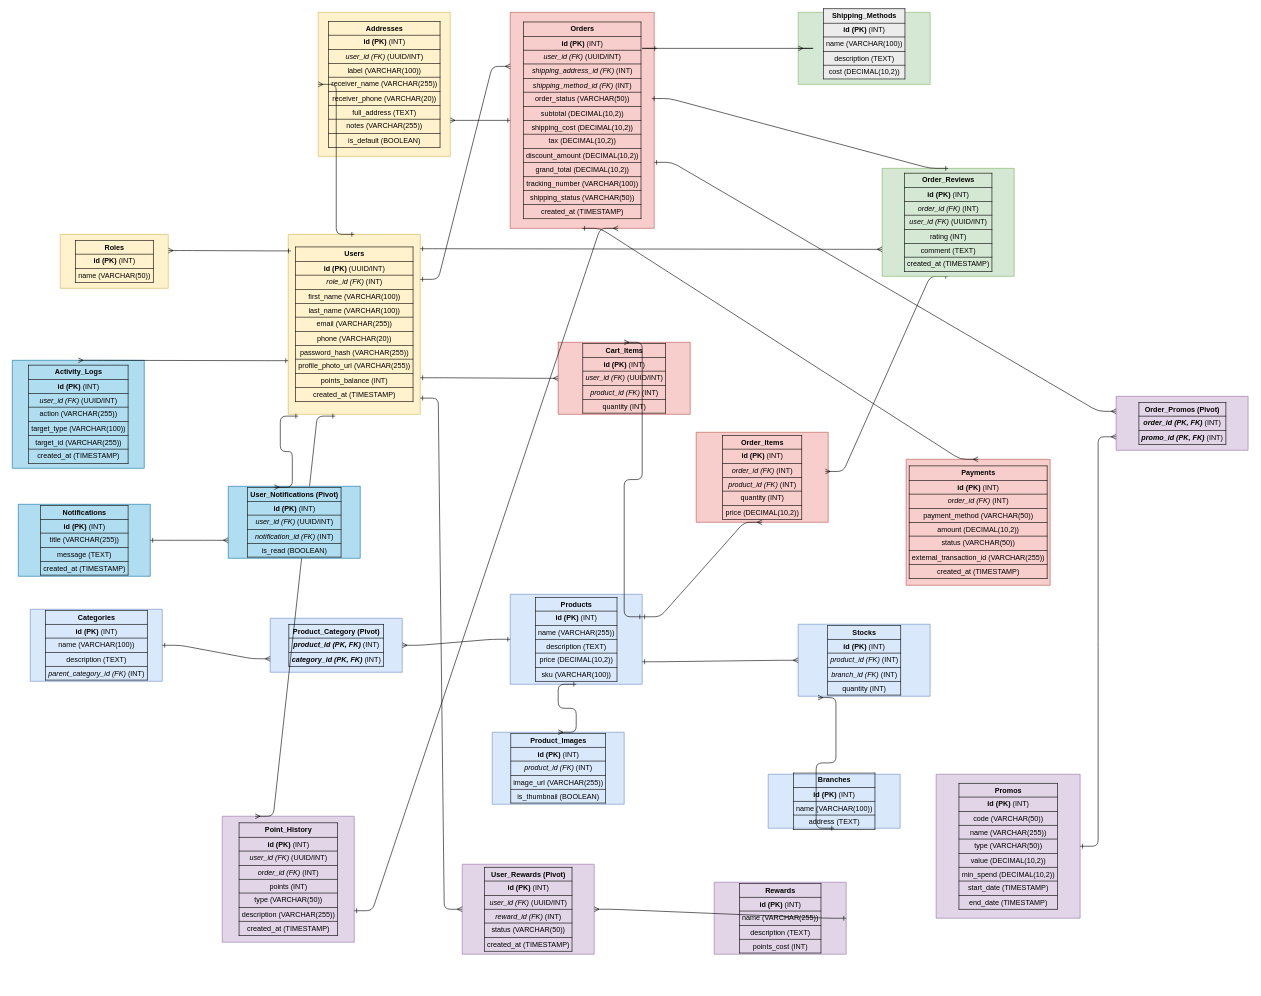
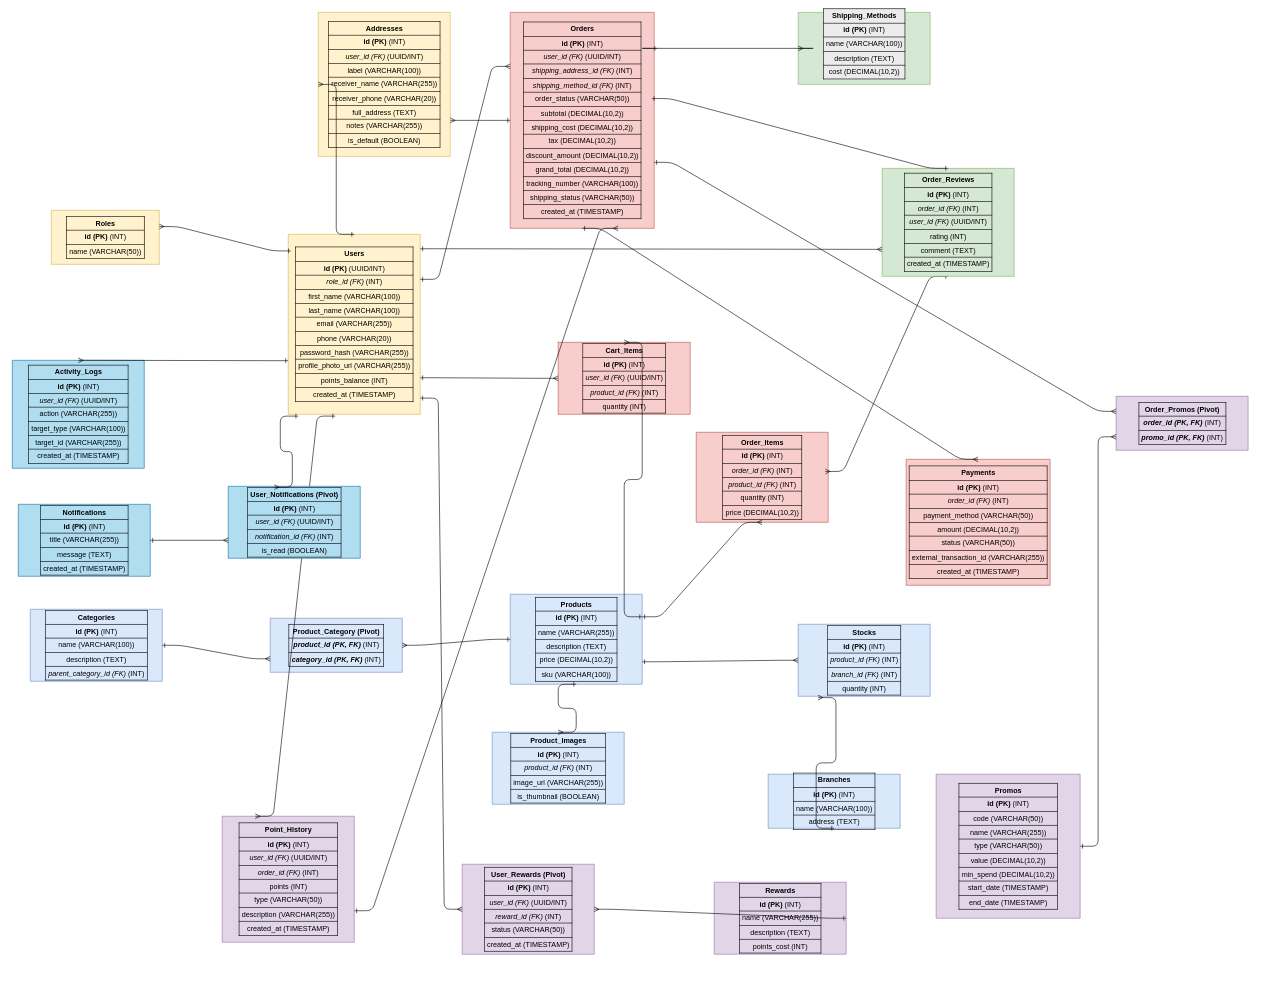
node "Roles id (PK) (INT) name (VARCHAR(50))": moved (114, 261) -> (105, 237)
